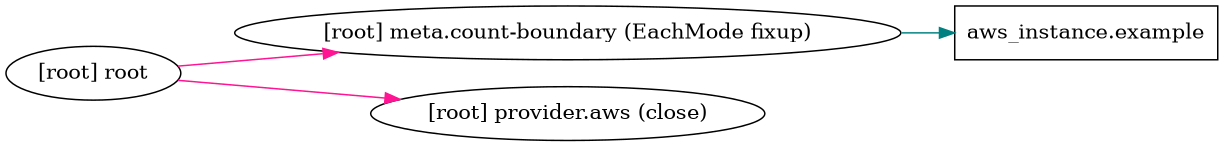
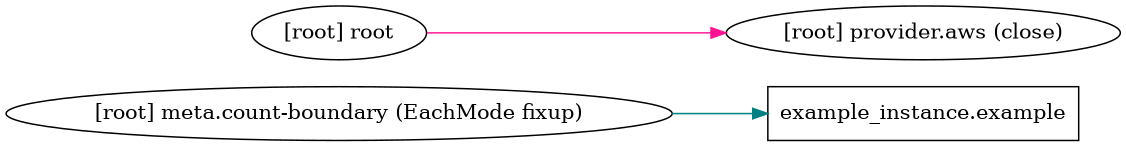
node "aws_instance.example": label "aws_instance.example" -> "example_instance.example"
edge "[root] root" -> "[root] meta.count-boundary (EachMode fixup)": removed
